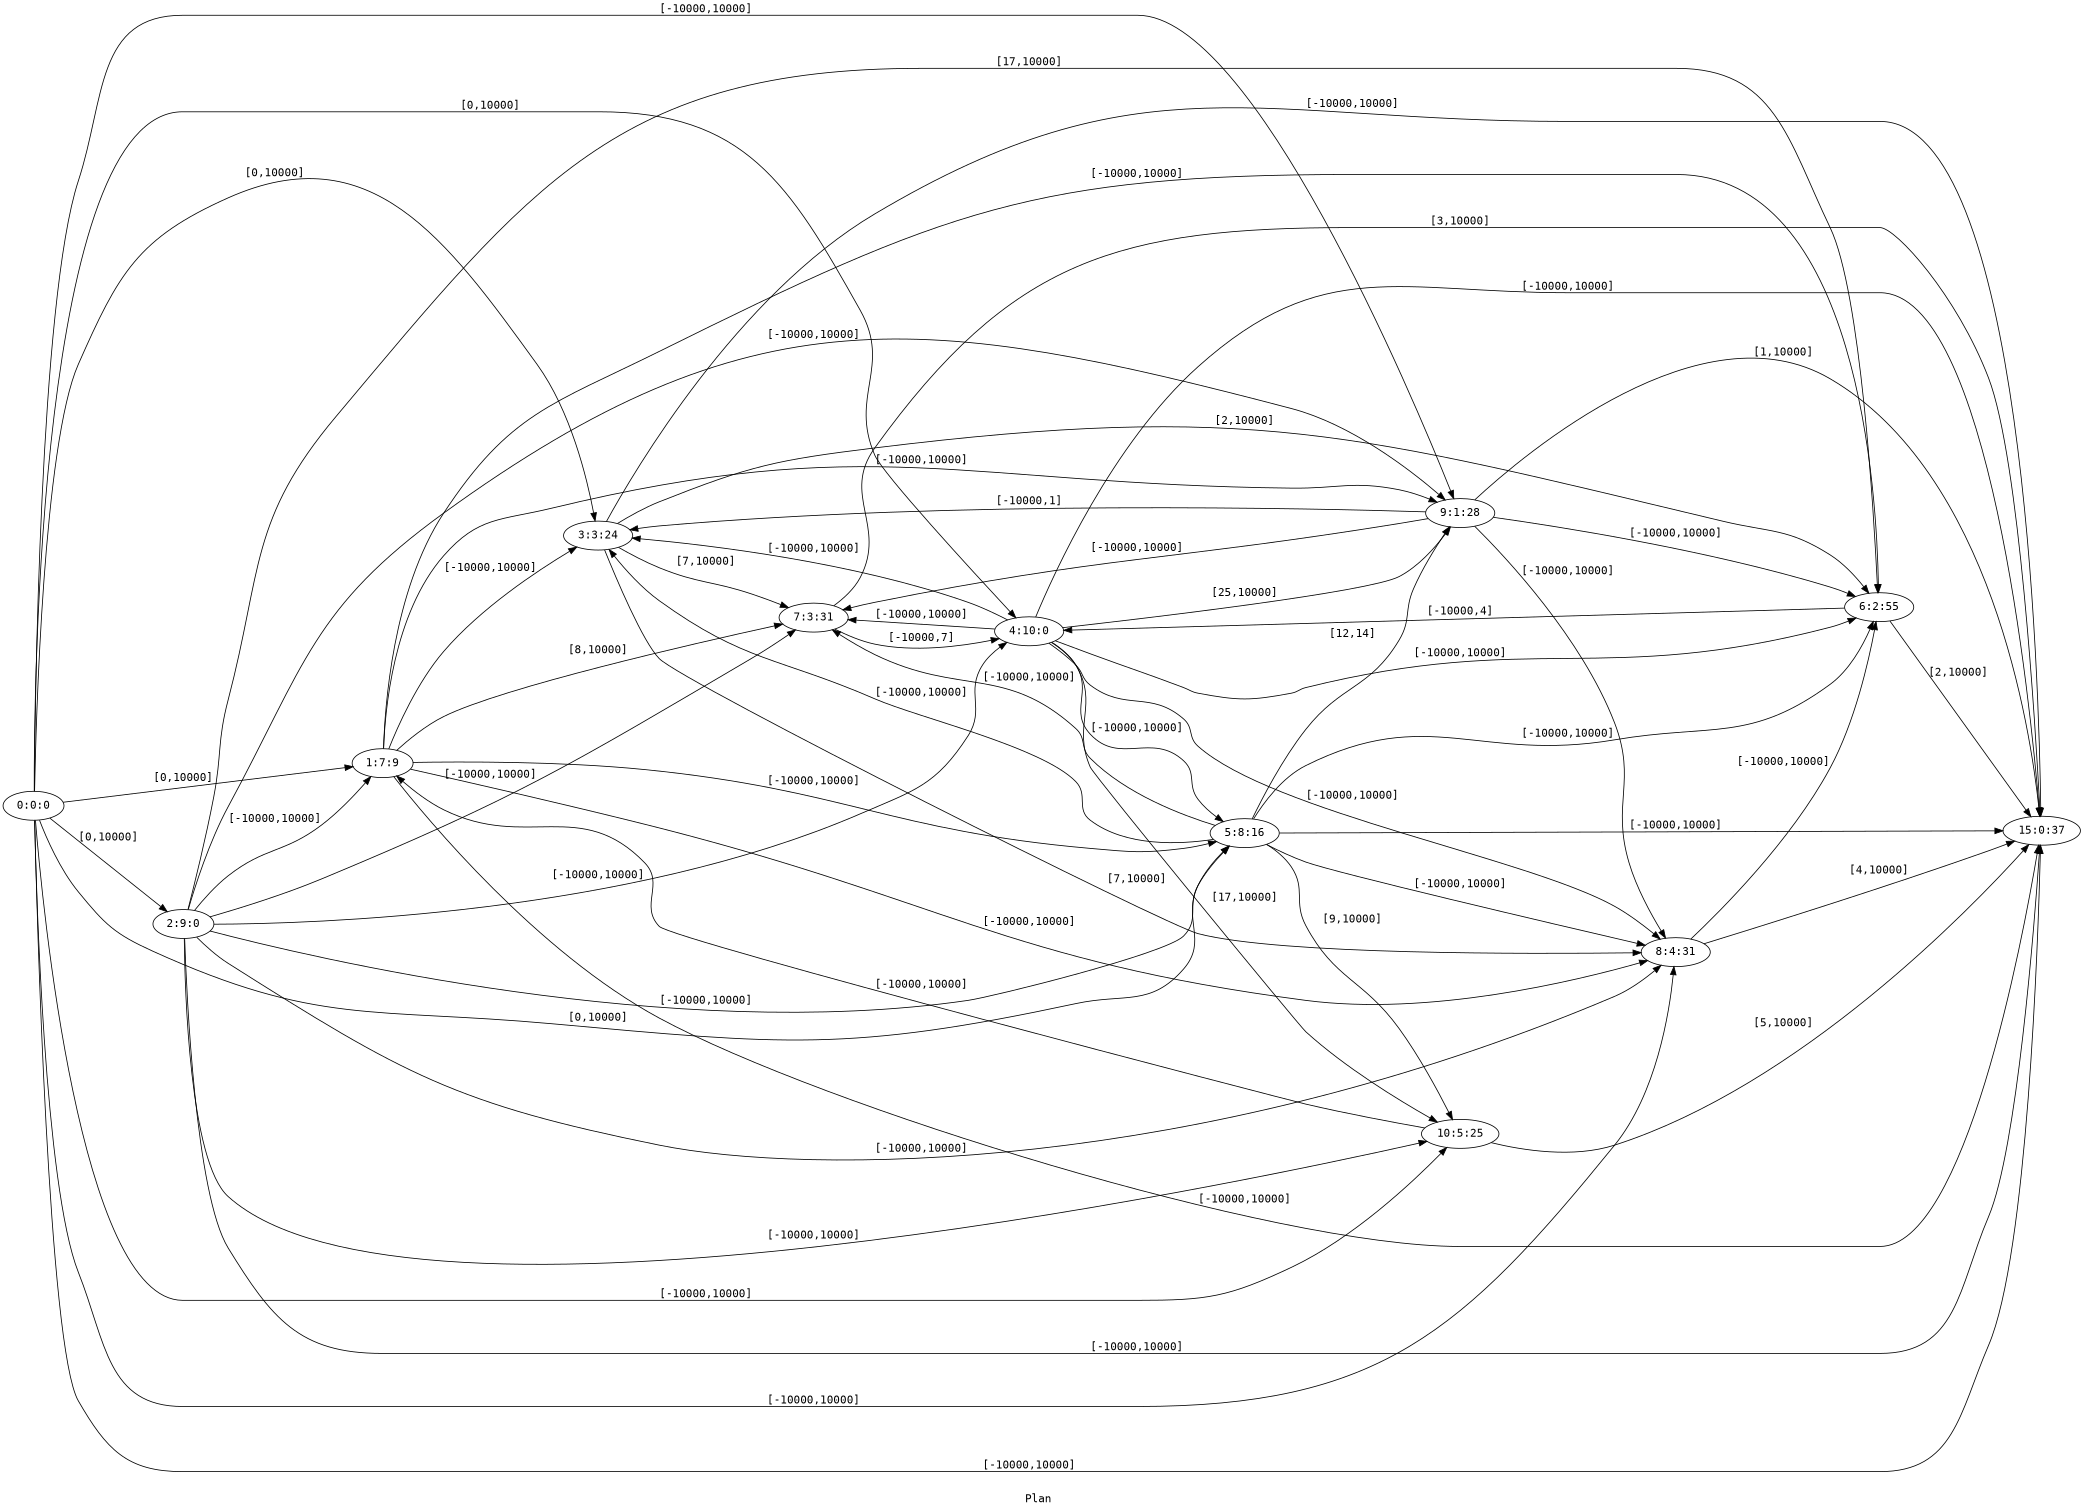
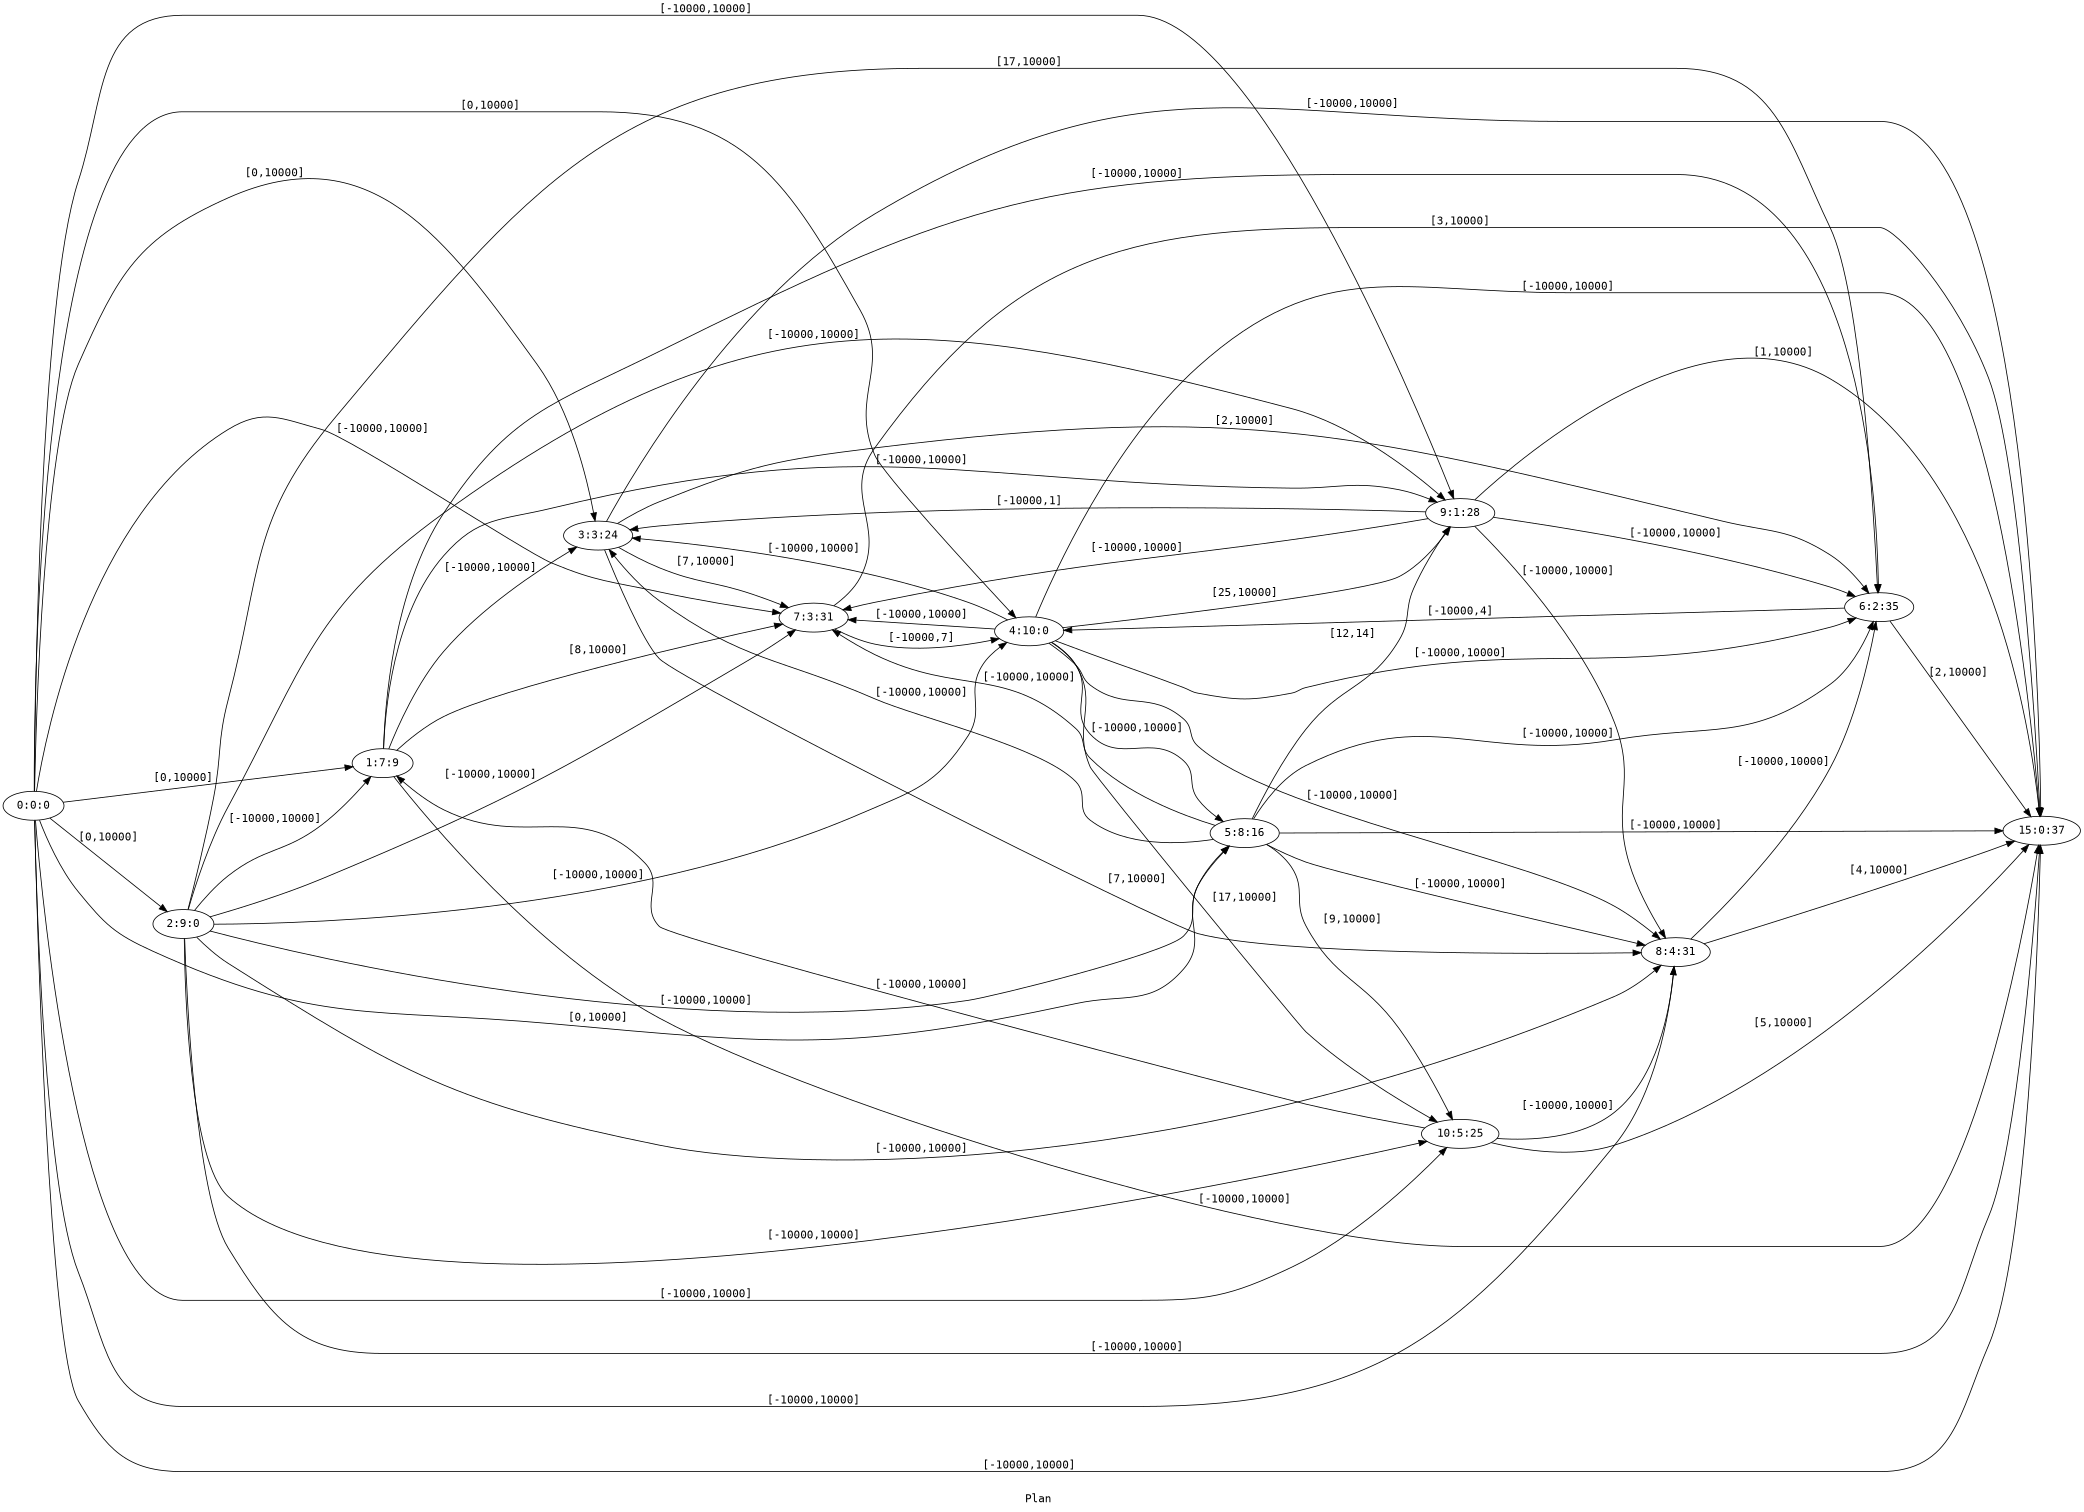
edge "0:0:0" -> "7:3:31": added, label "[-10000,10000]"
node "6:2:55": label "6:2:55" -> "6:2:35"
edge "1:7:9" -> "5:8:16": removed, label "[-10000,10000]"
edge "1:7:9" -> "8:4:31": now "10:5:25" -> "8:4:31"
